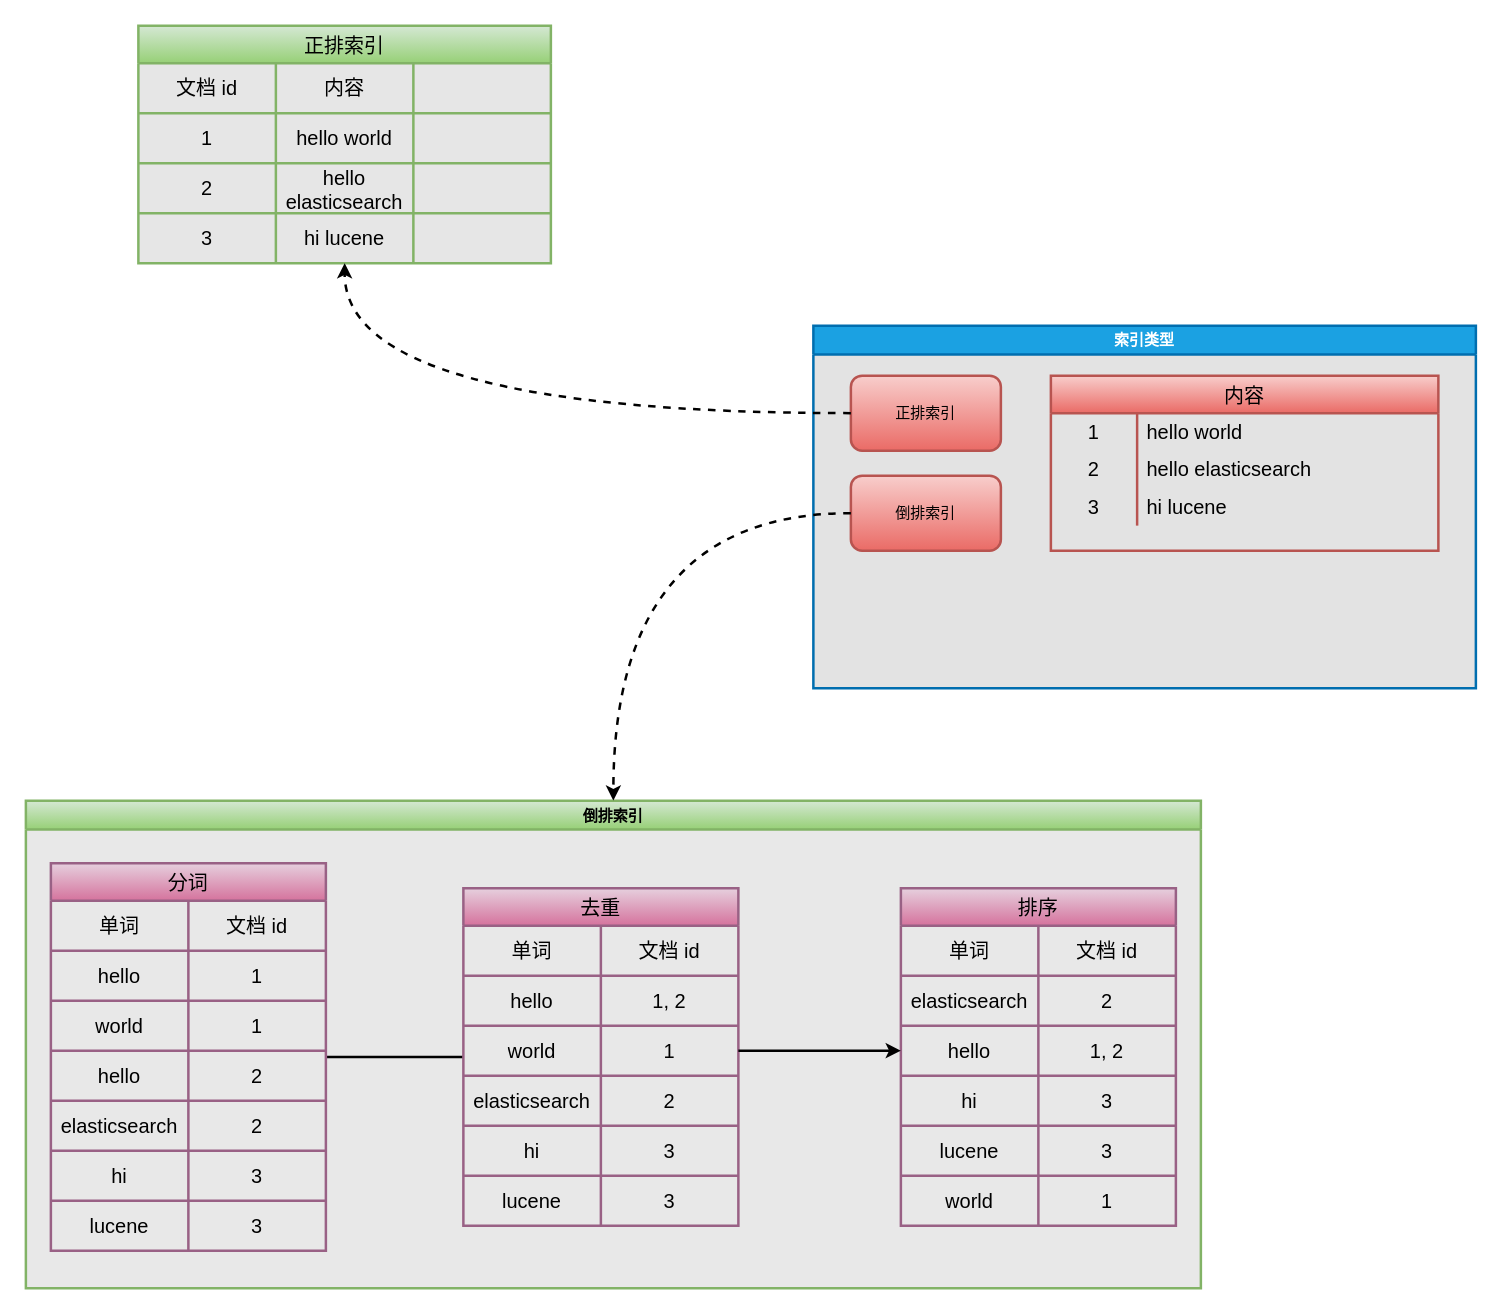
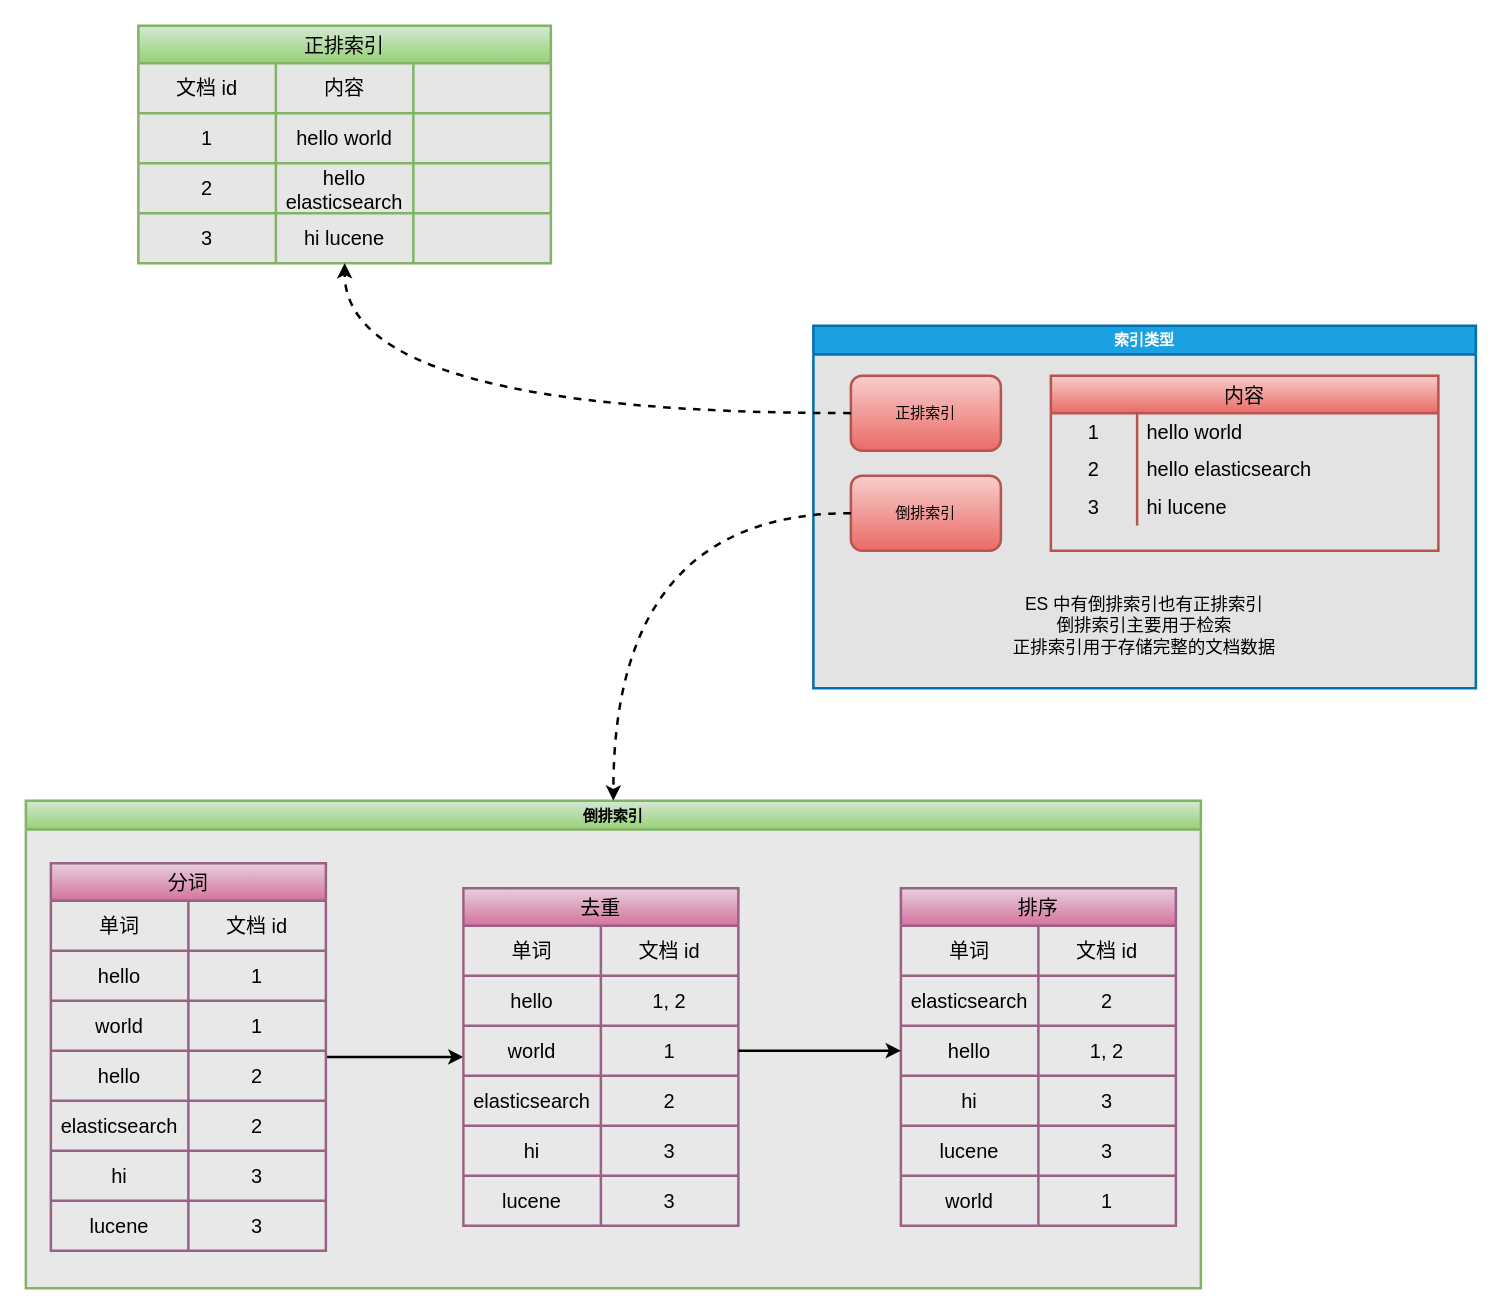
node "ES 中有倒排索引也有正排索引 倒排索引主要用于检索 正排索引用于存储完整的文档数据": added
edge "分词" -- "去重": arrowhead none -> classic
